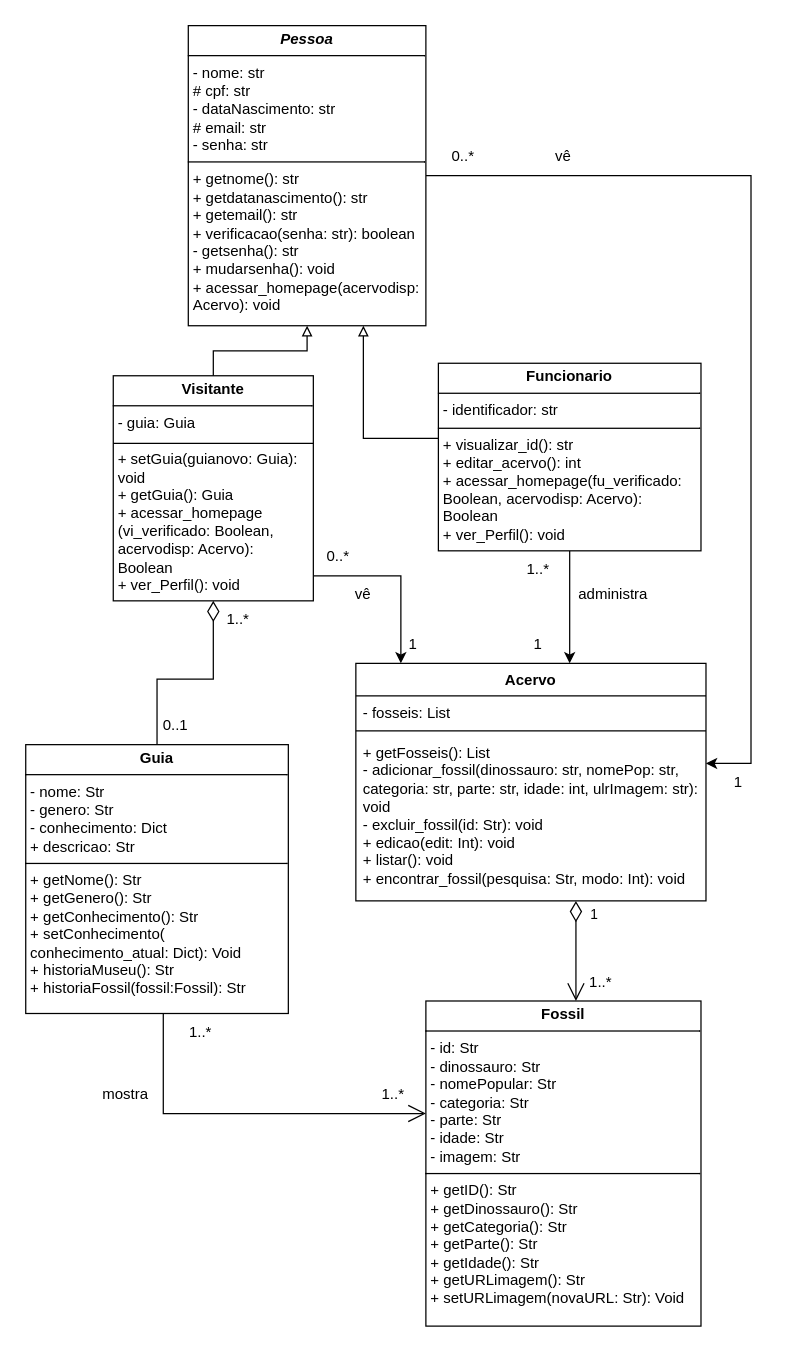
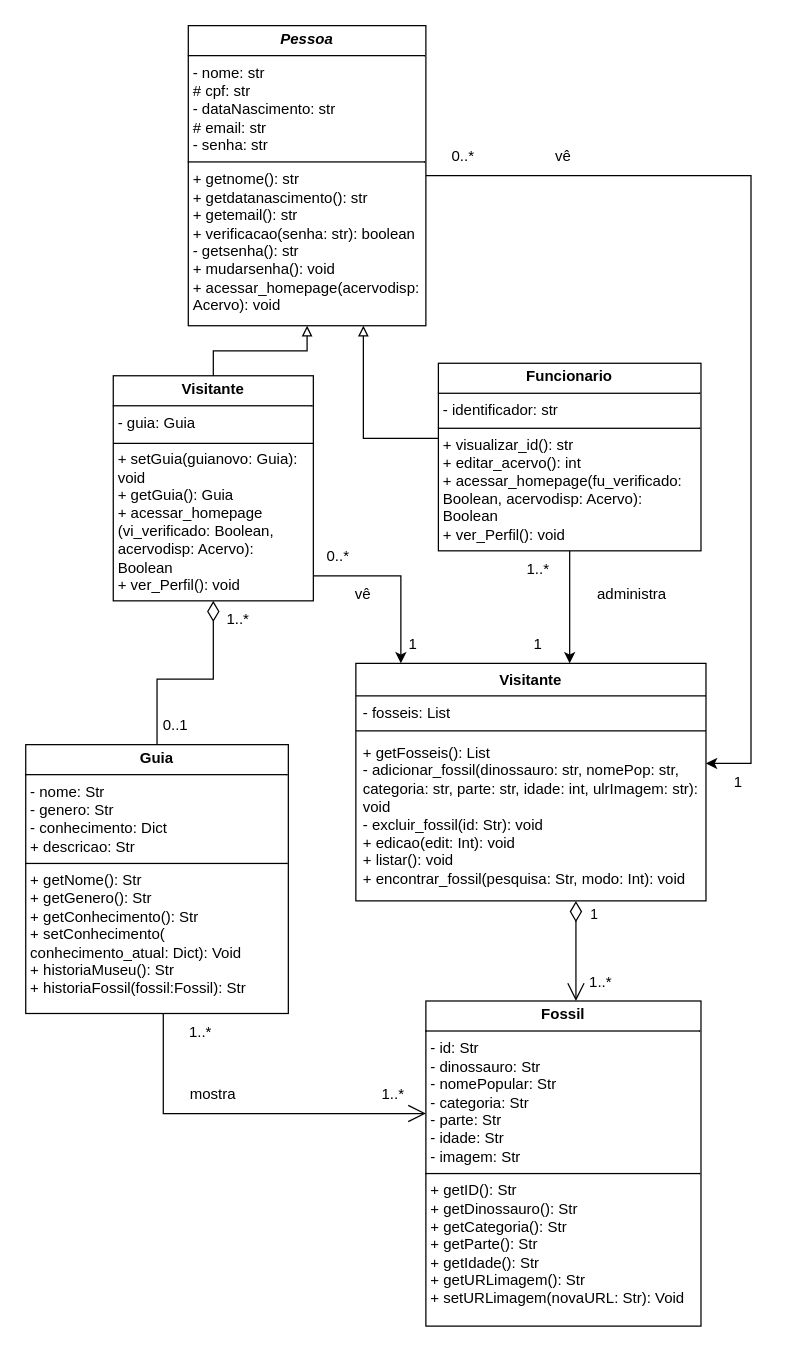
node "administra": moved (613, 594) -> (632, 594)
node "Acervo": label "Acervo" -> "Visitante"
node "mostra": moved (126, 1094) -> (213, 1094)
